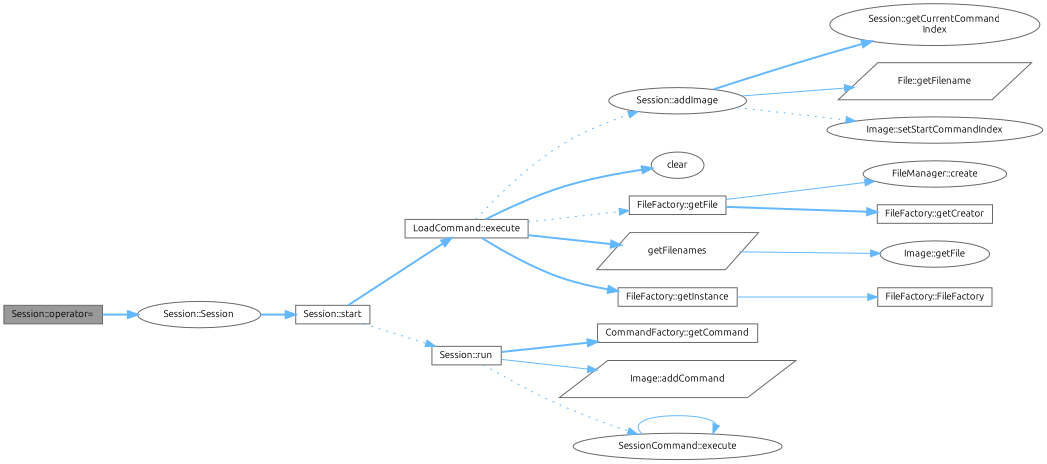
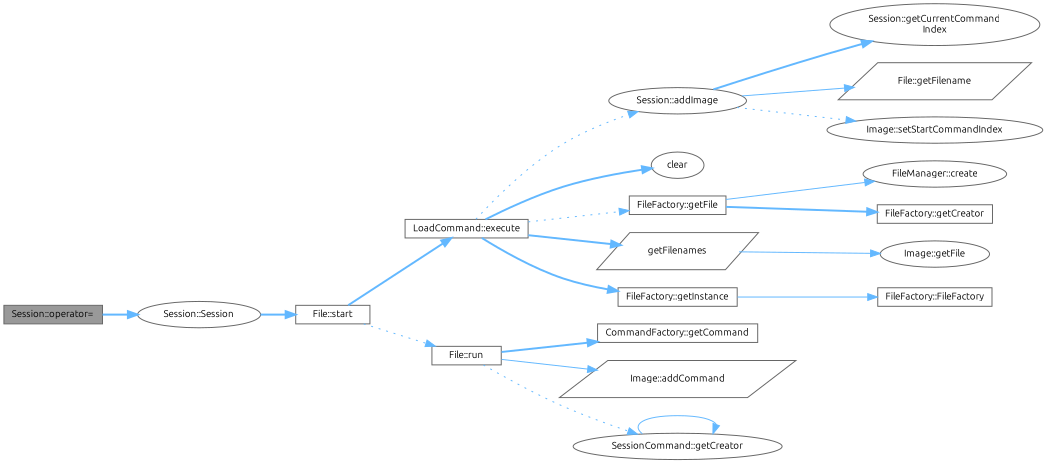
node "Session::start": label "Session::start" -> "File::start"
node "Session::run": label "Session::run" -> "File::run"
node "SessionCommand::execute": label "SessionCommand::execute" -> "SessionCommand::getCreator"
